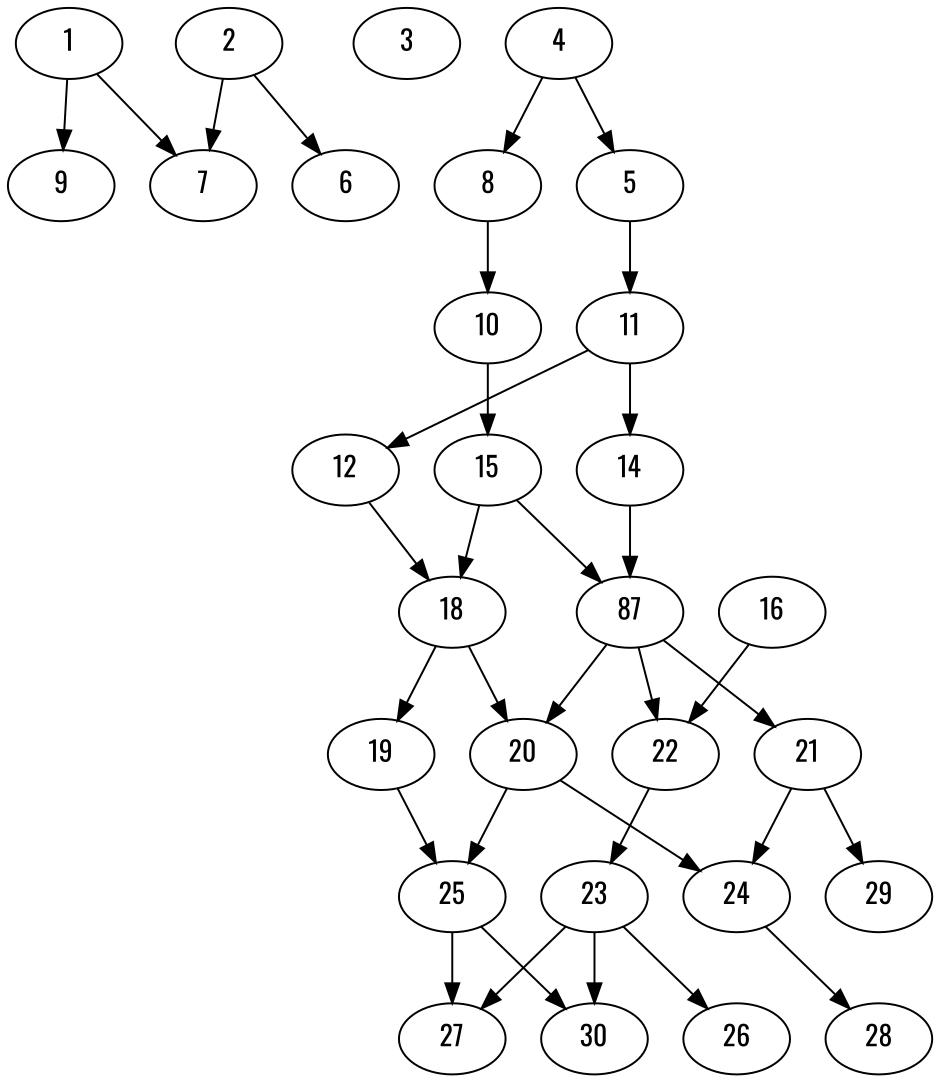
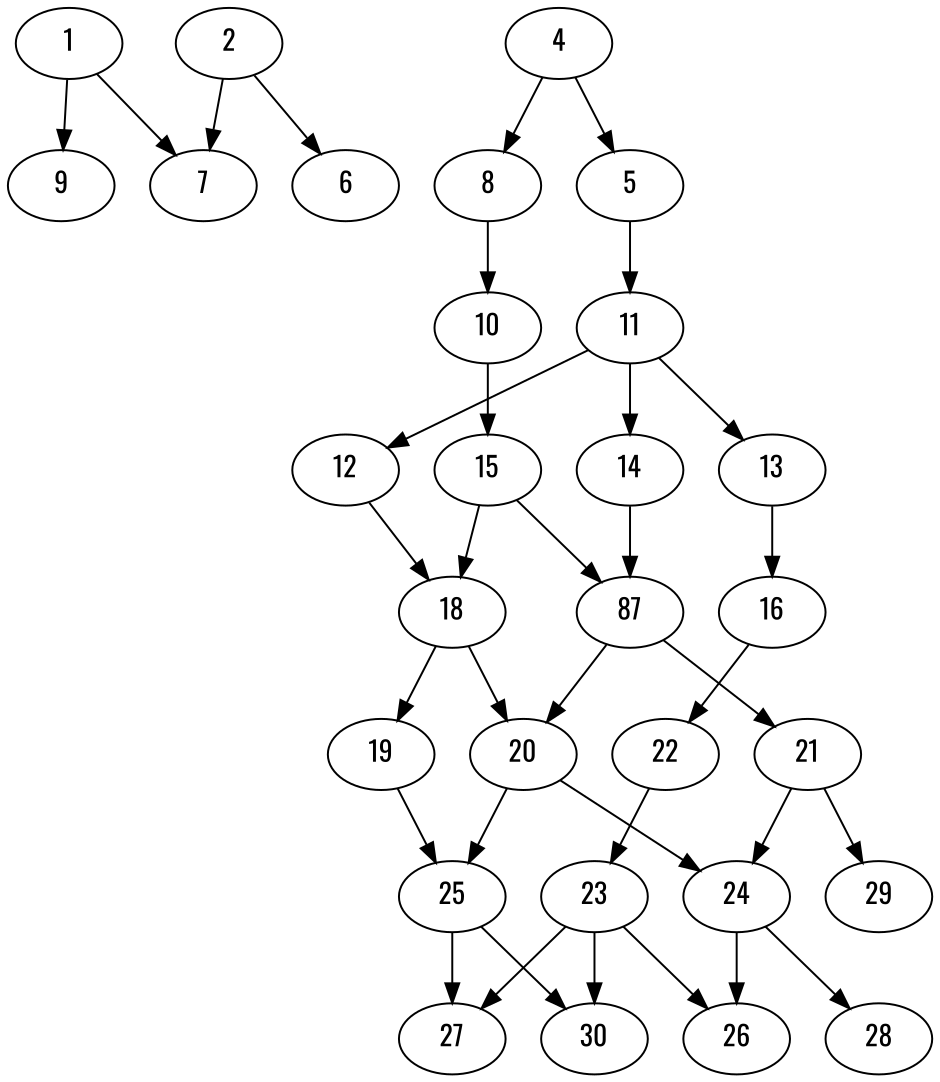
node "3": removed
node "13": added
edge "87" -> "22": removed
edge "24" -> "26": added
